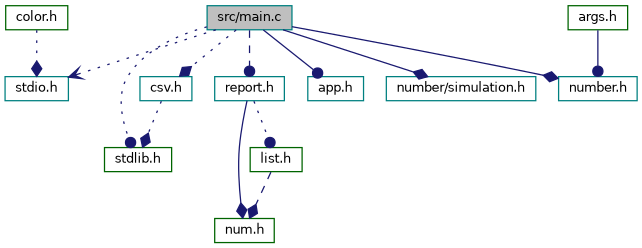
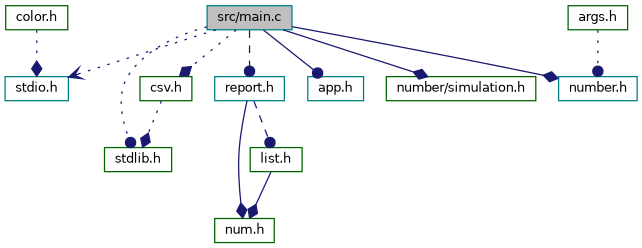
edge "args.h" -> "number.h": style solid -> dotted
node "csv.h": color teal -> darkgreen
node "number/simulation.h": color teal -> darkgreen
edge "report.h" -> "list.h": style dotted -> dashed
edge "list.h" -> "num.h": style dashed -> solid
